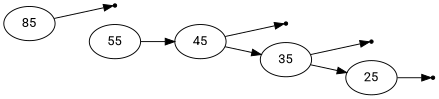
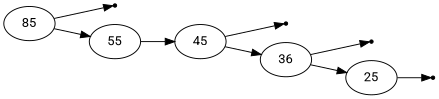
edge "85" -> "55": added
node "35": label "35" -> "36"
